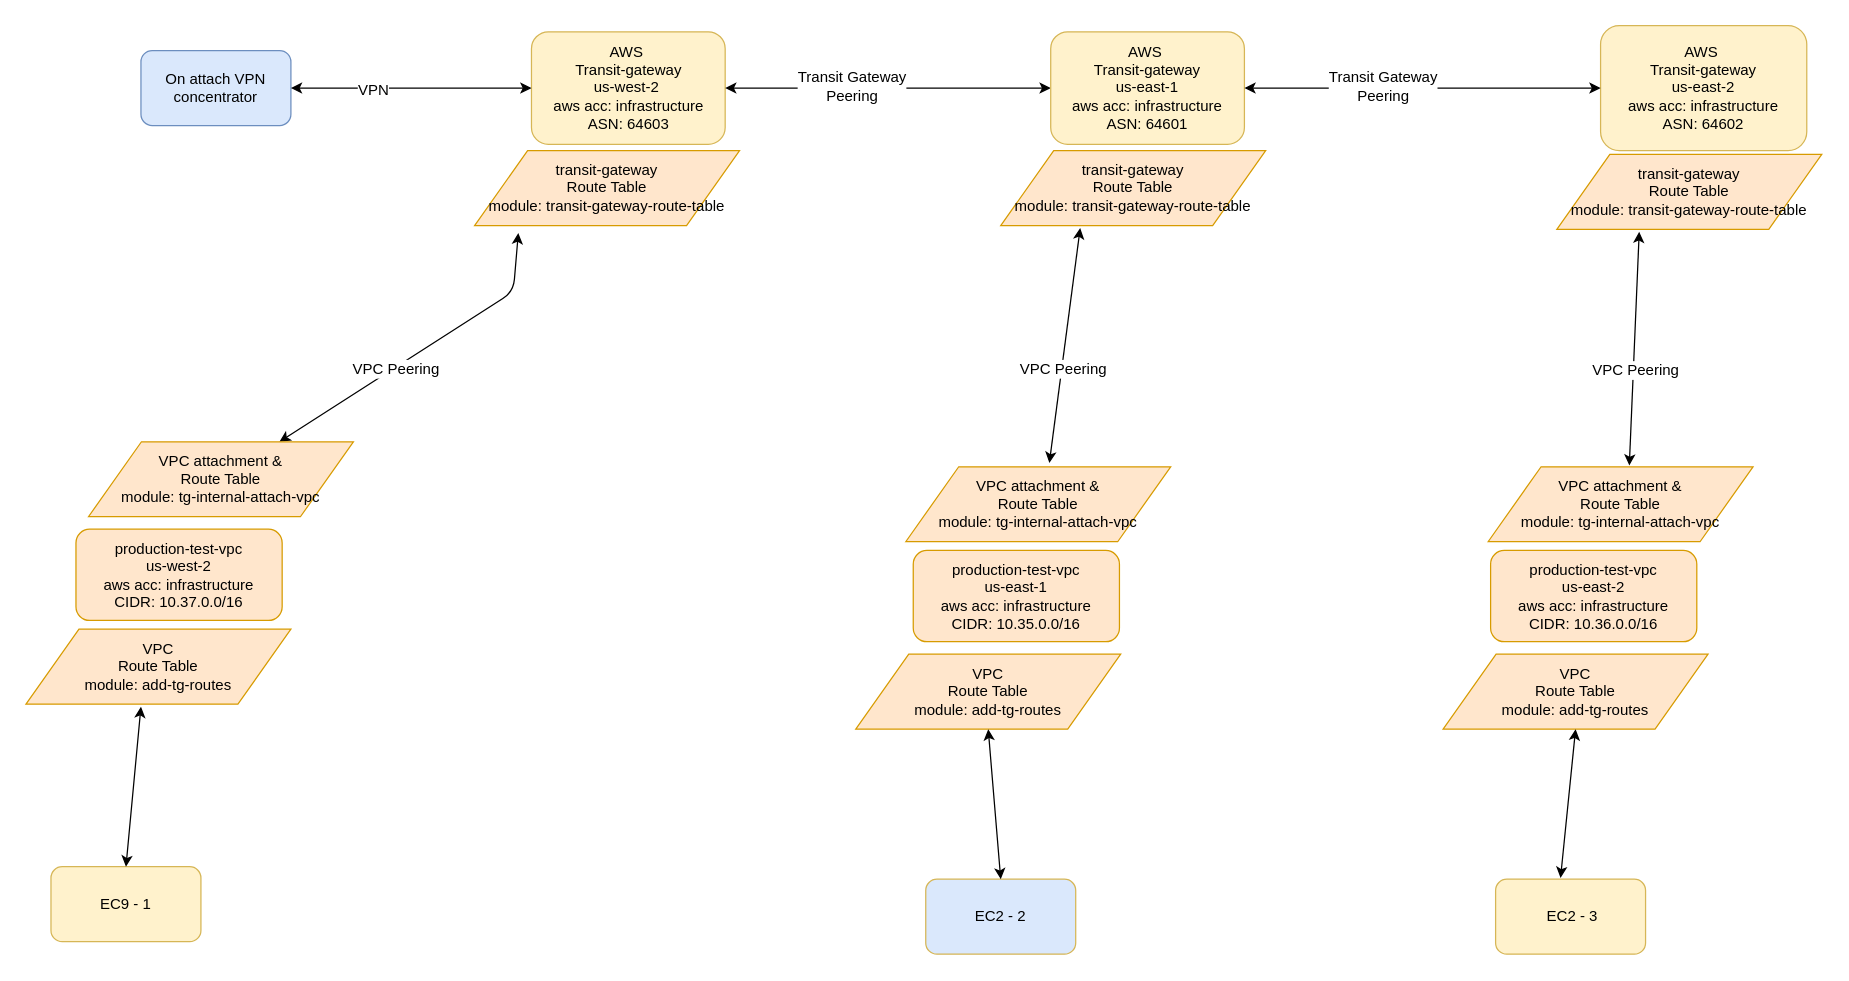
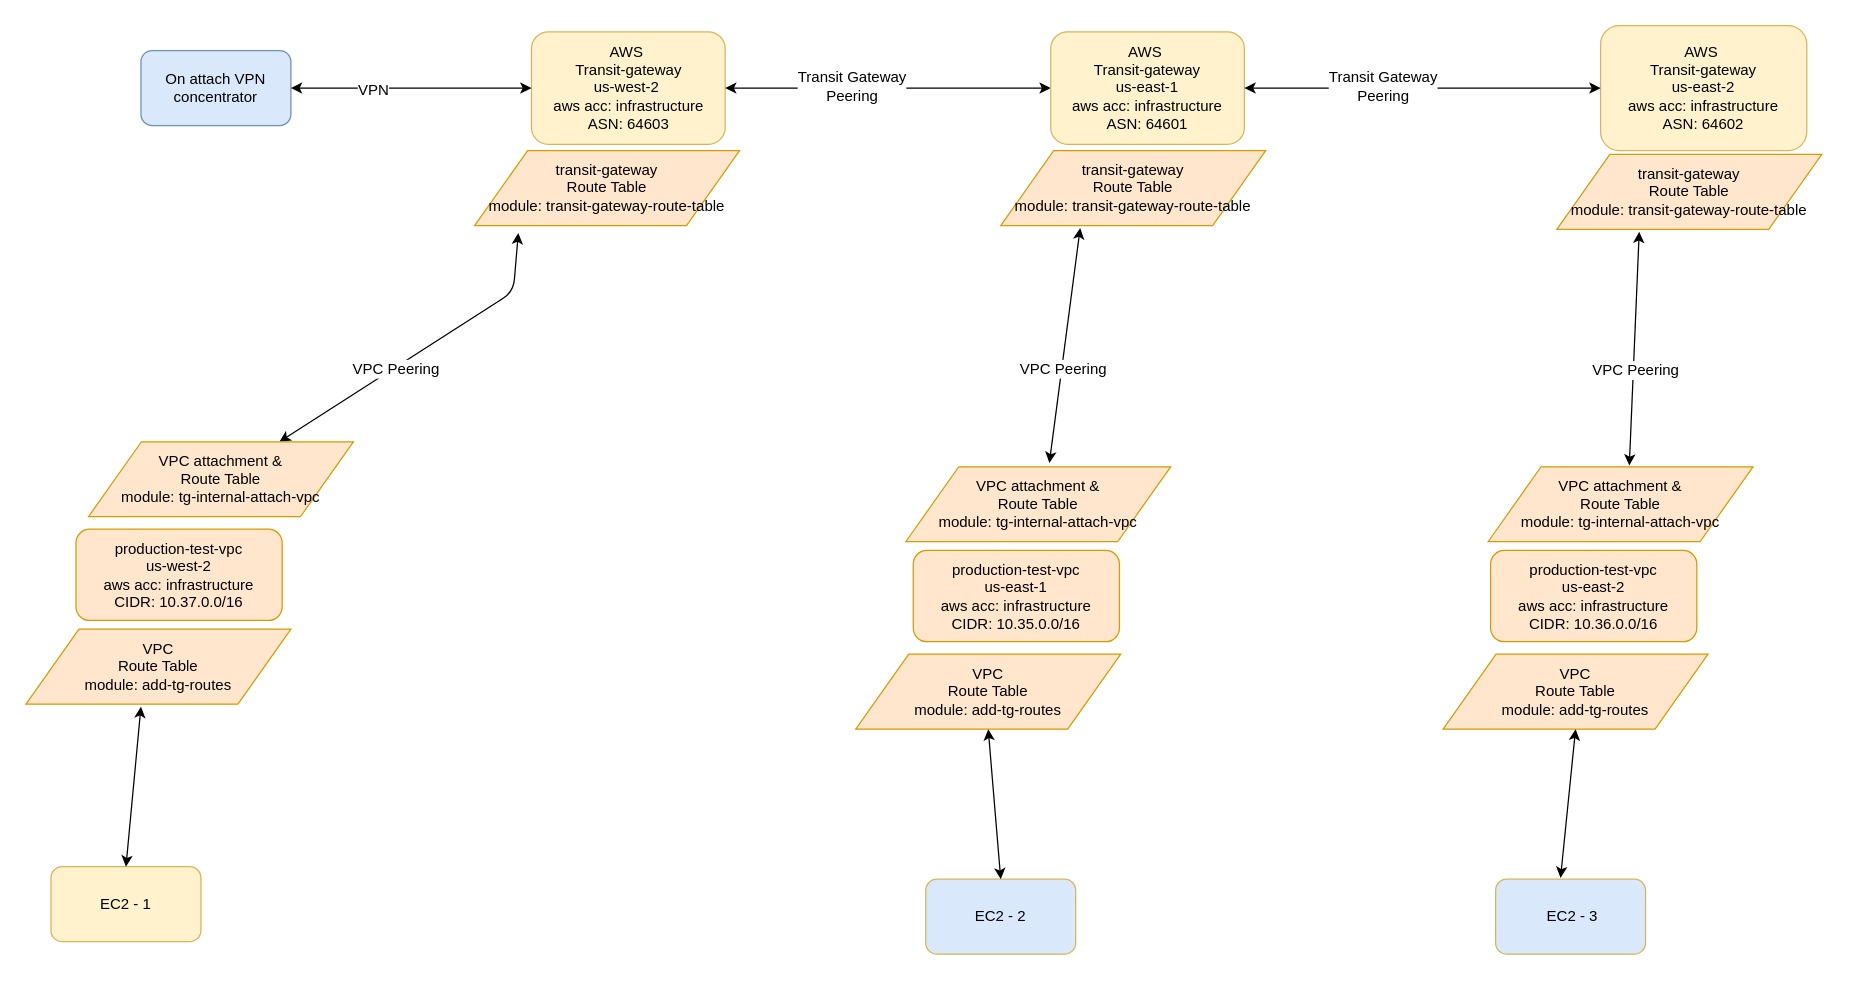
node "EC9 - 1": label "EC9 - 1" -> "EC2 - 1"
node "EC2 - 3": fillcolor #fff2cc -> #dae8fc
